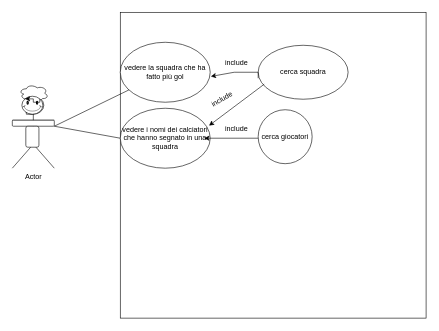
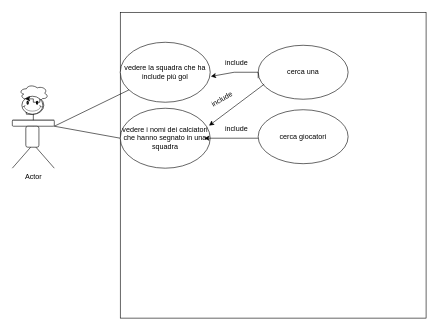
node "vedere la squadra che ha fatto più gol": label "vedere la squadra che ha fatto più gol" -> "vedere la squadra che ha include più gol"
node "cerca squadra": label "cerca squadra" -> "cerca una"
node "cerca giocatori": size 54x54 -> 90x54
